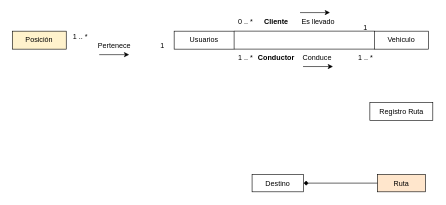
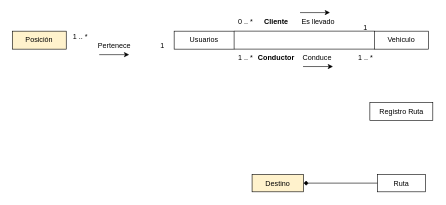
node "Destino": fillcolor #ffffff -> #fff2cc
node "Ruta": fillcolor #ffe6cc -> #ffffff
